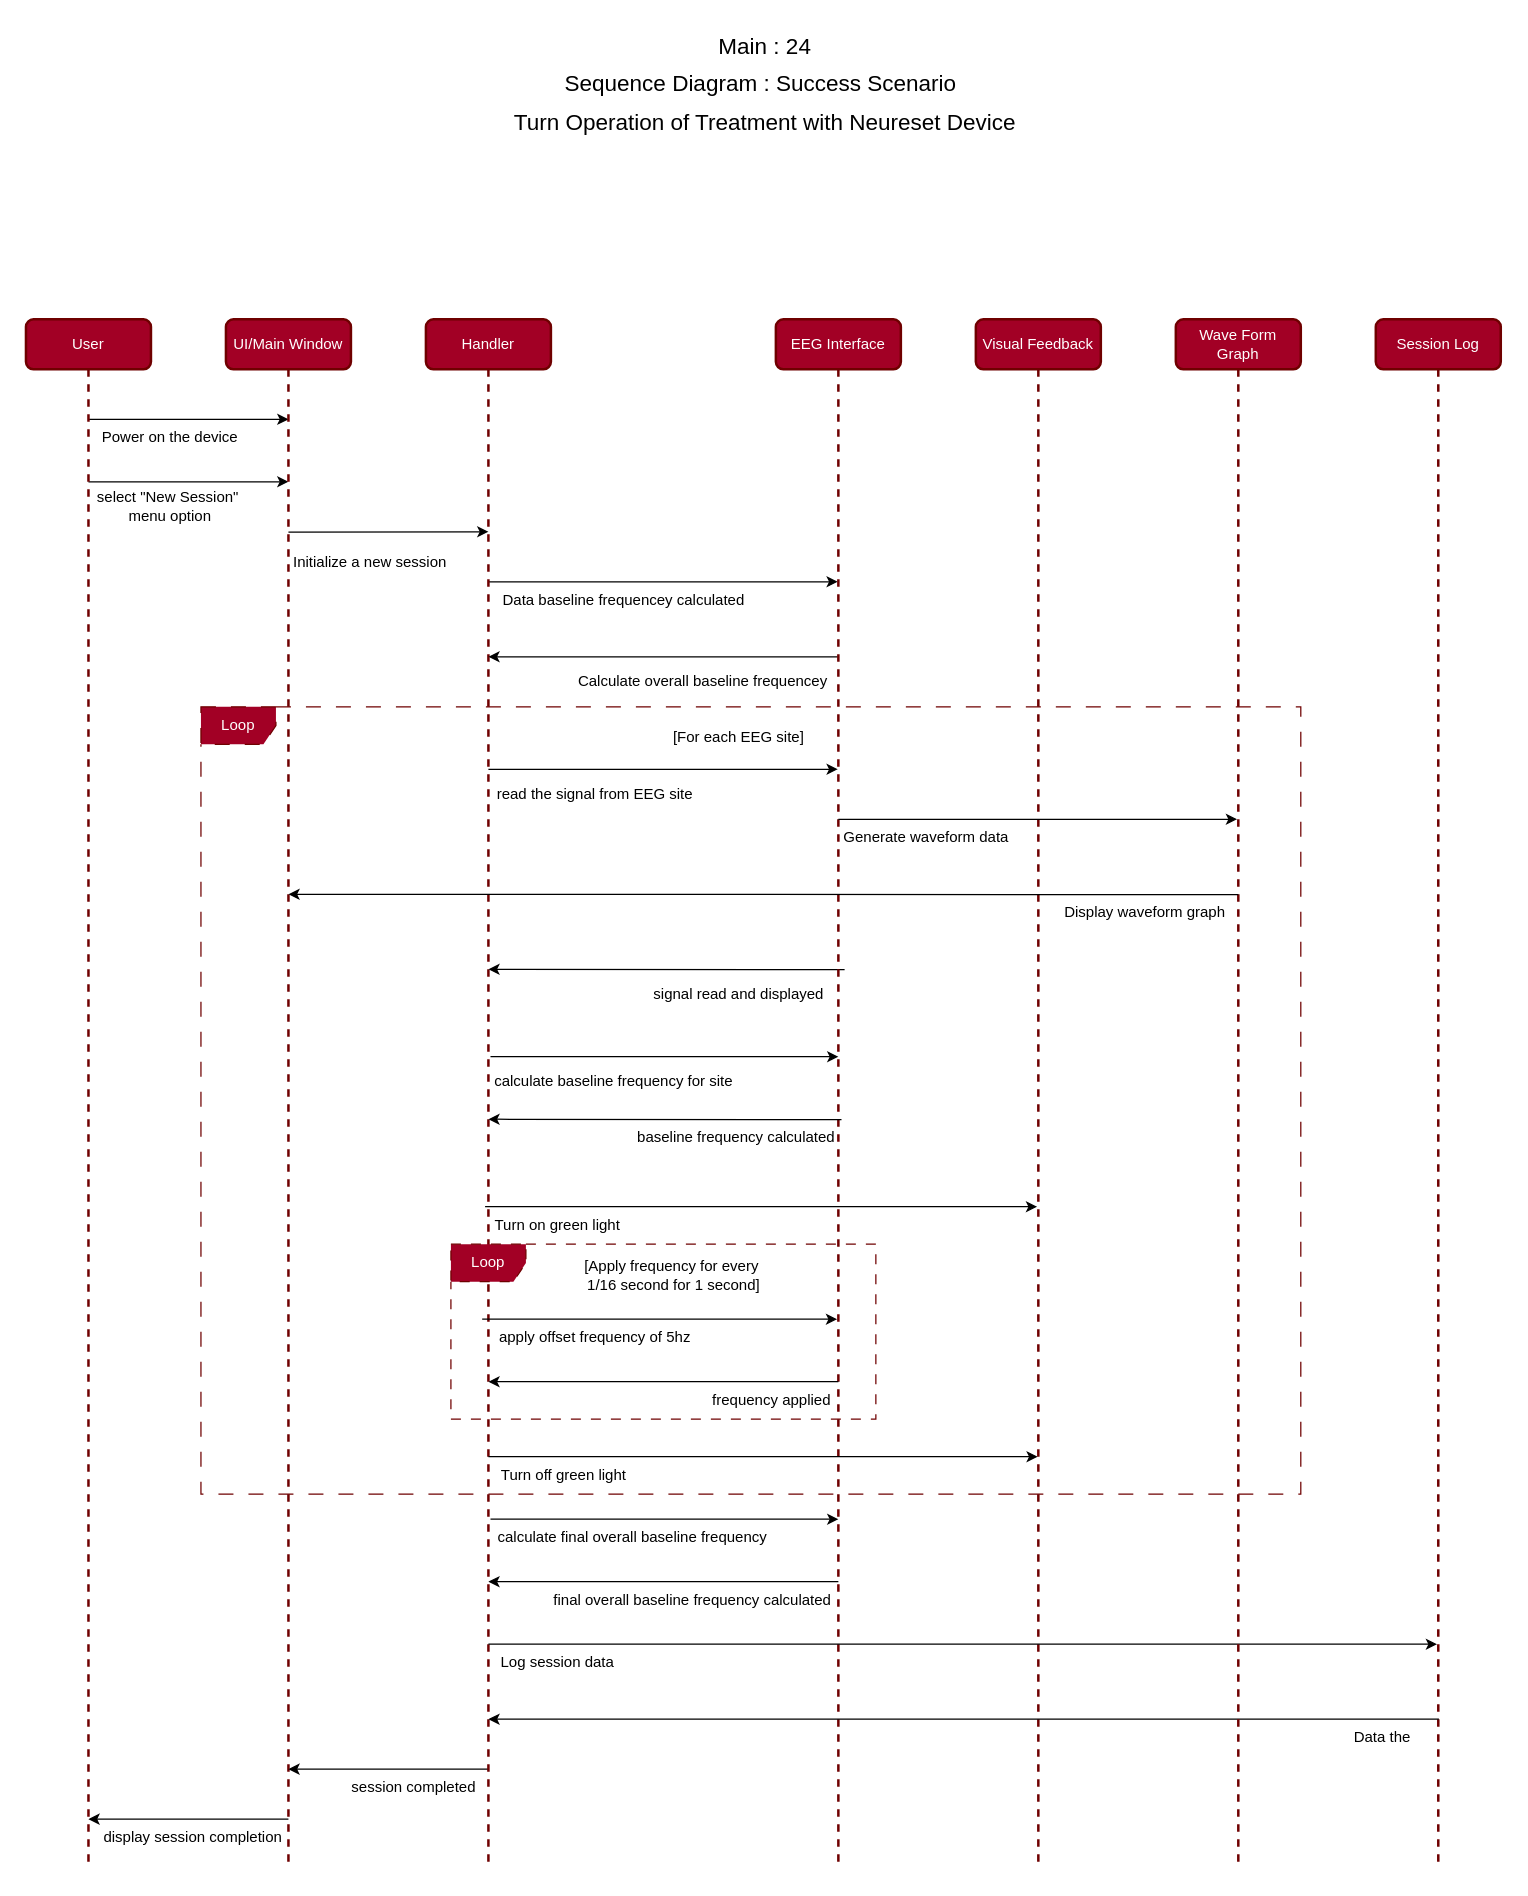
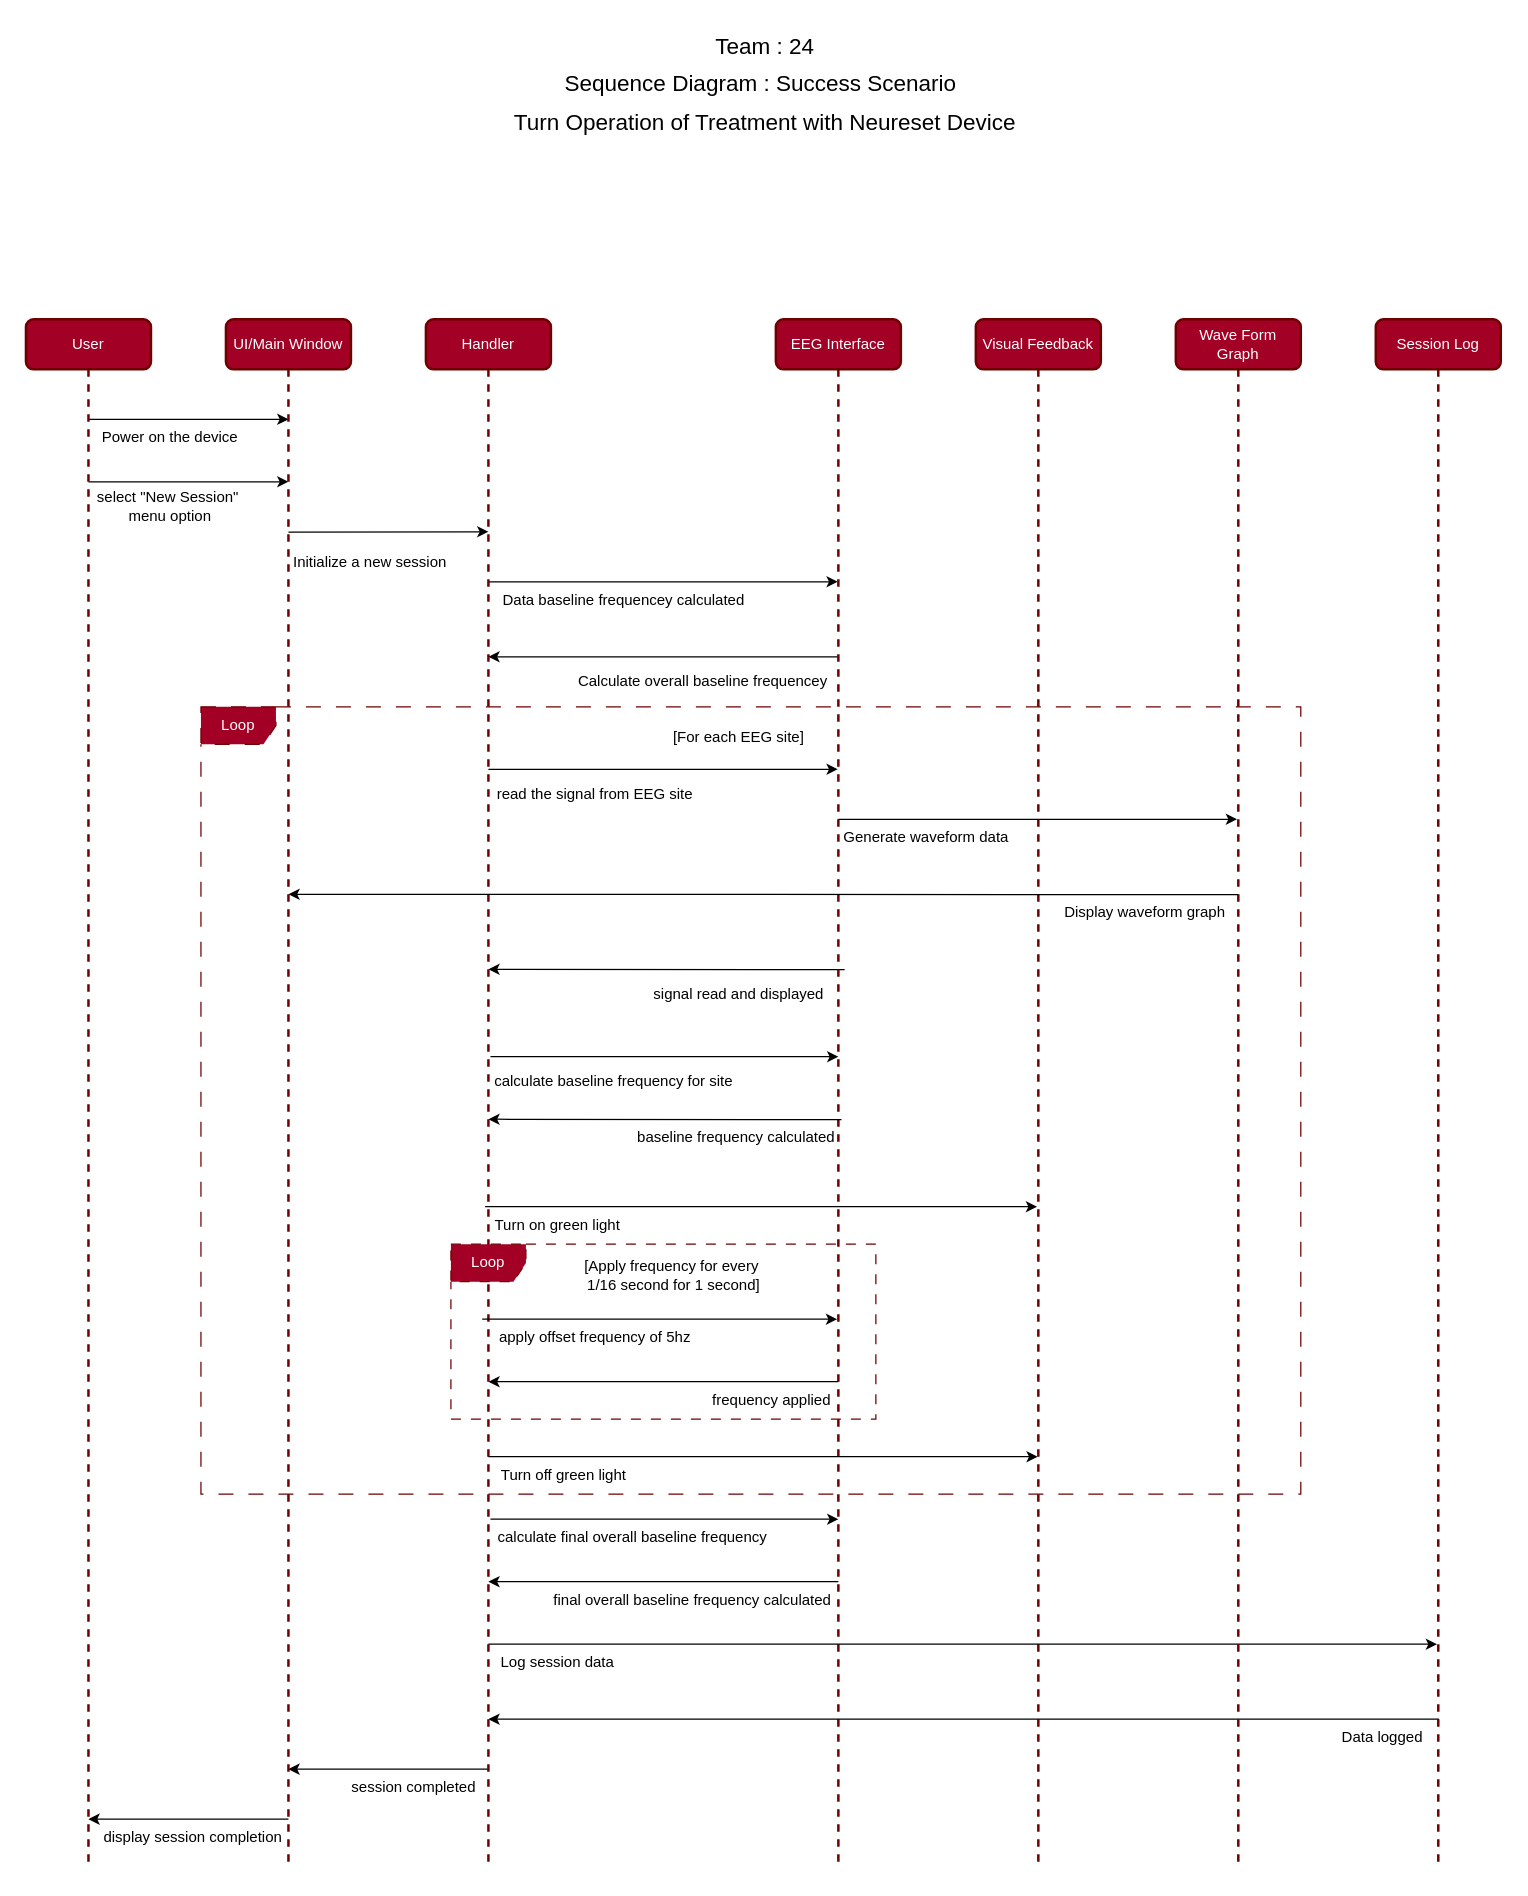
node "Main : 24": label "Main : 24" -> "Team : 24"
node "Data the": label "Data the" -> "Data logged"
